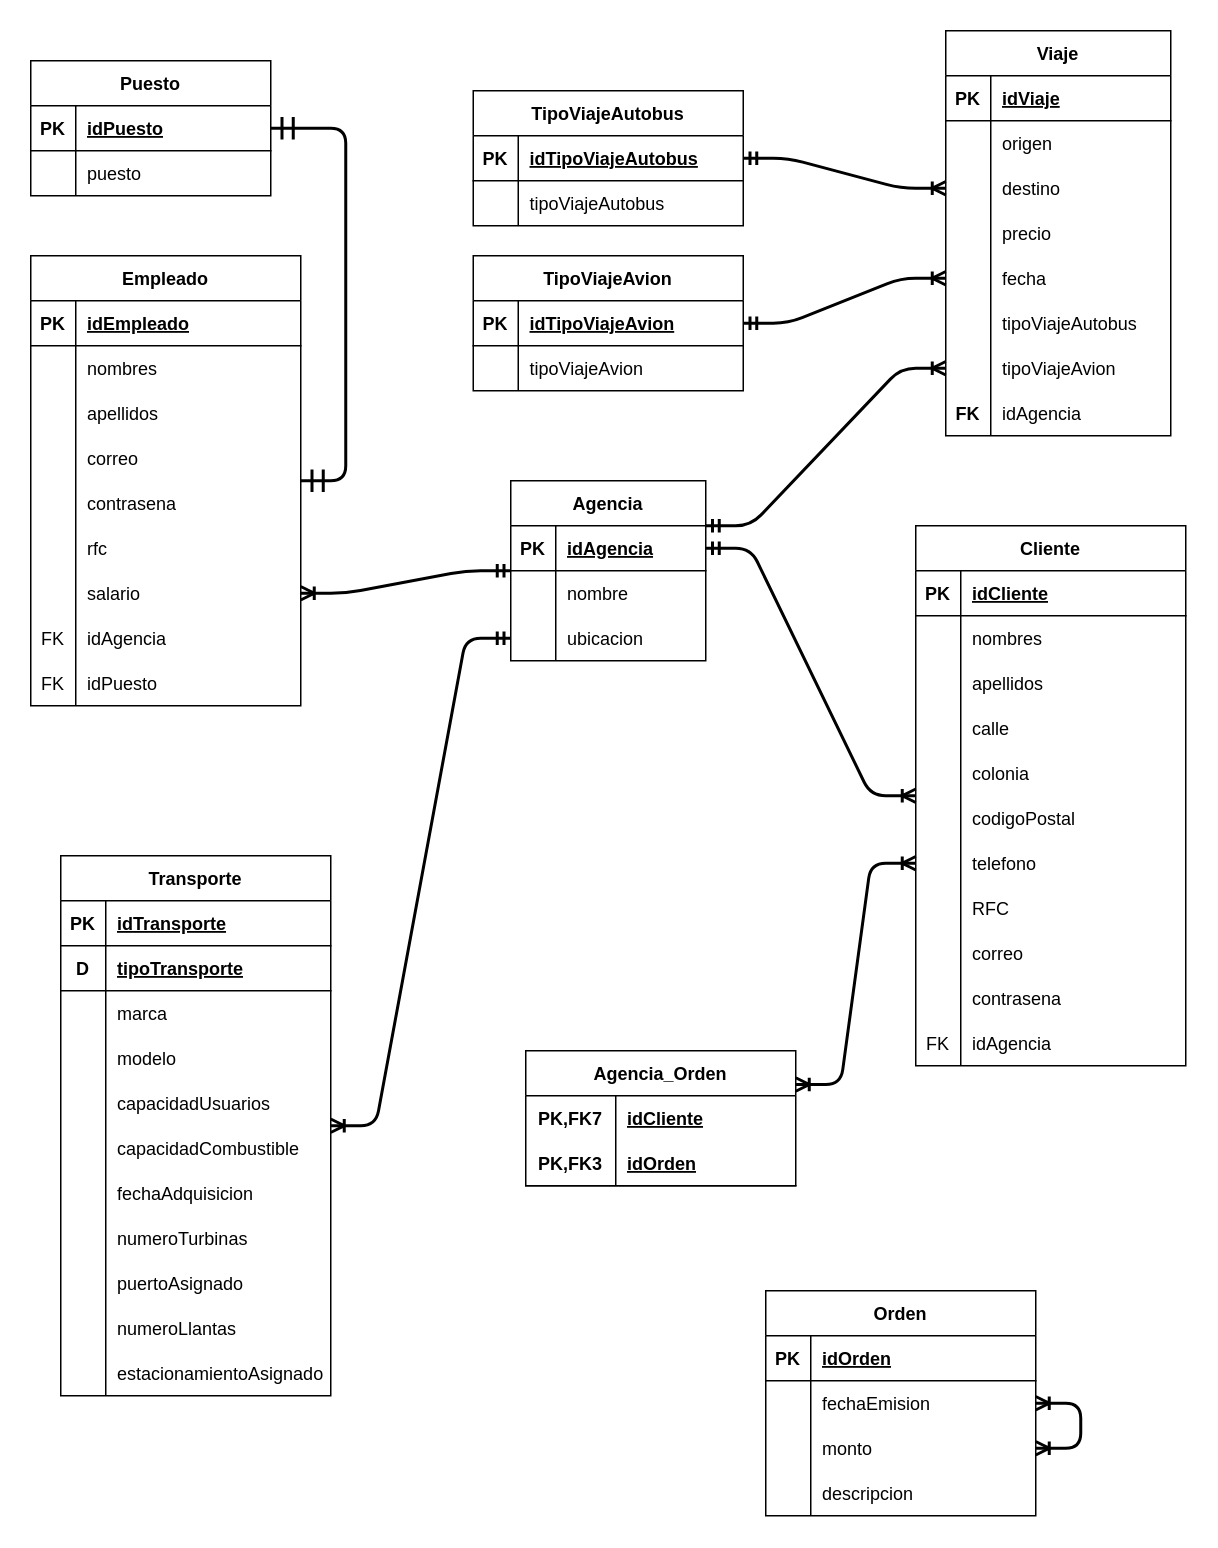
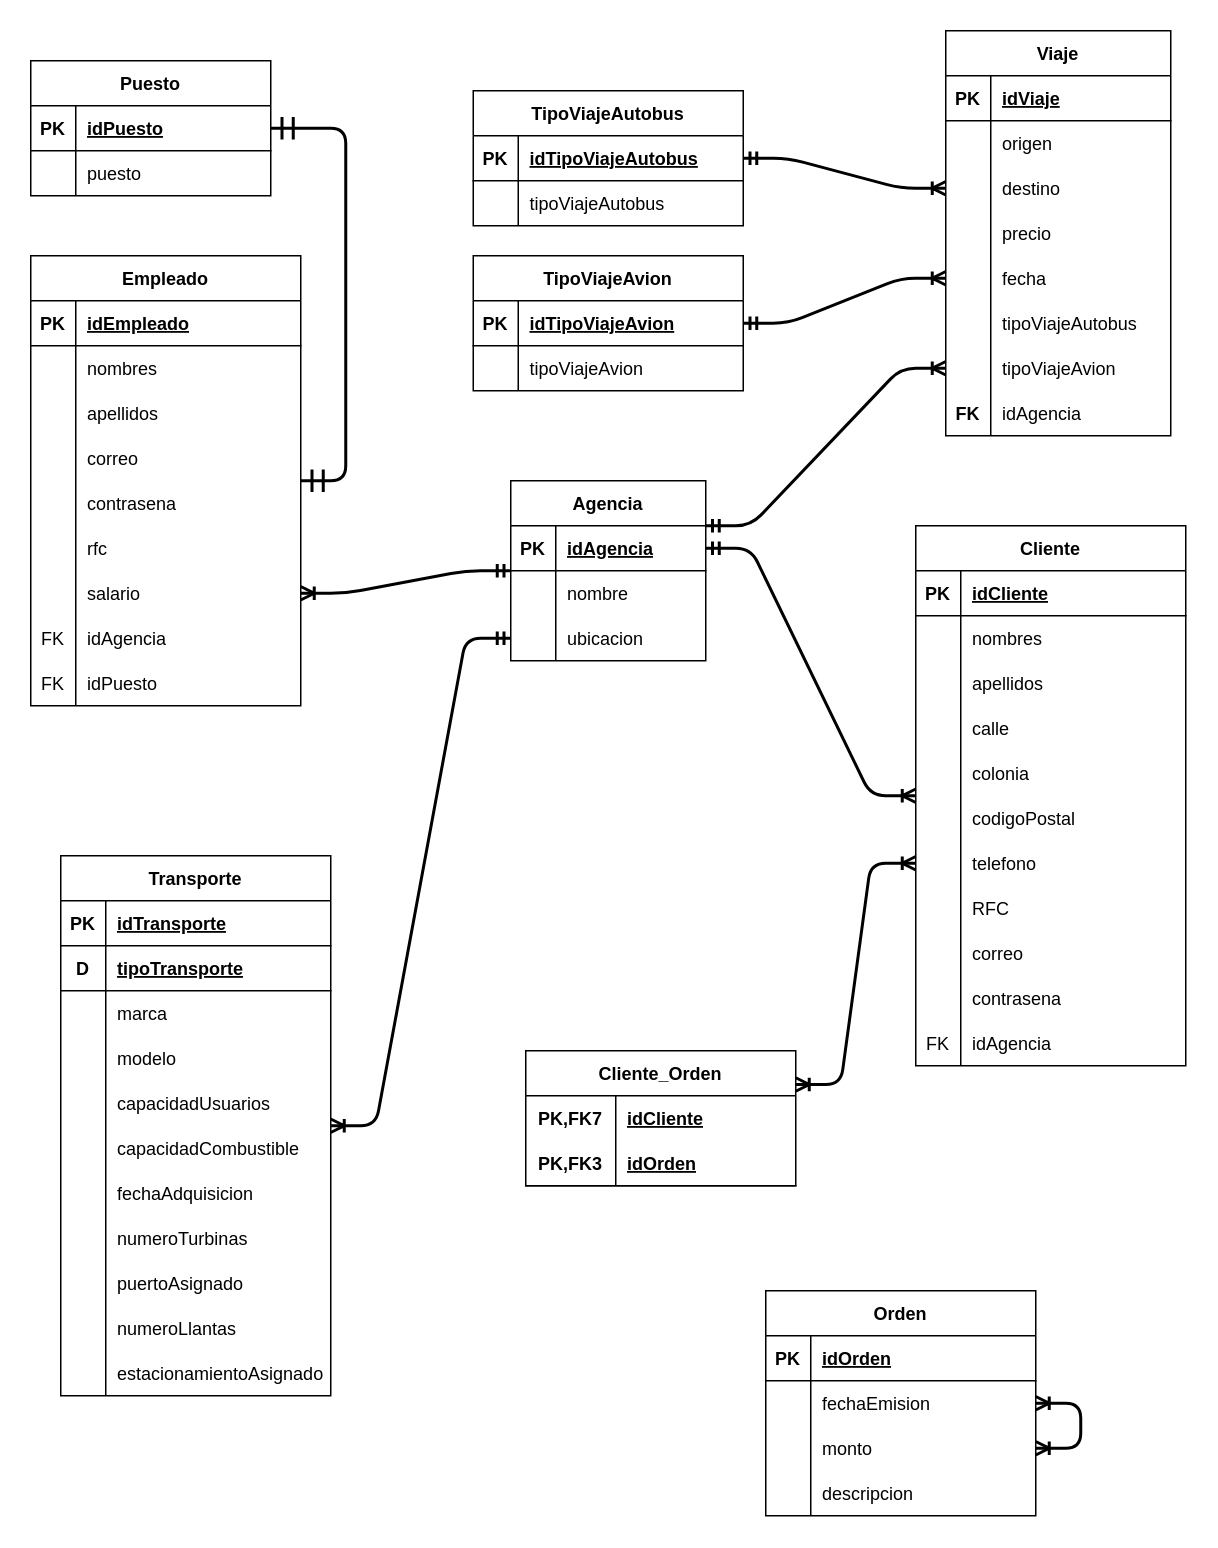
node "Agencia_Orden": label "Agencia_Orden" -> "Cliente_Orden"
